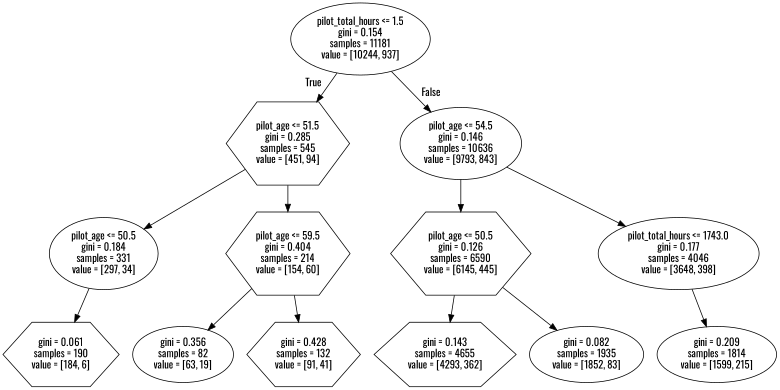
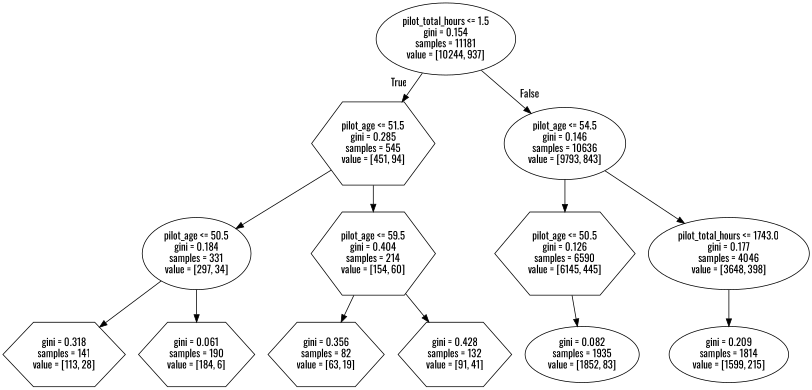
node "gini = 0.318 samples = 141 value = [113, 28]": added
node "gini = 0.356 samples = 82 value = [63, 19]": shape ellipse -> hexagon
node "gini = 0.143 samples = 4655 value = [4293, 362]": removed
